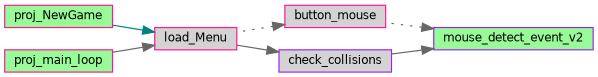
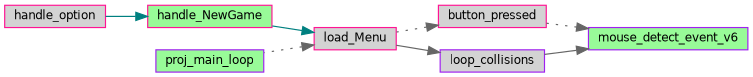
node "handle_option": added
node "proj_NewGame": label "proj_NewGame" -> "handle_NewGame"
node "button_mouse": label "button_mouse" -> "button_pressed"
node "mouse_detect_event_v2": label "mouse_detect_event_v2" -> "mouse_detect_event_v6"
edge "proj_main_loop" -> "load_Menu": style solid -> dotted
node "proj_main_loop": color deeppink -> purple
node "check_collisions": label "check_collisions" -> "loop_collisions"
